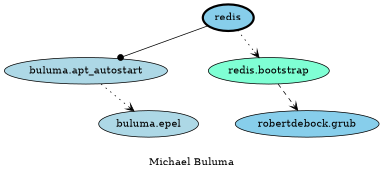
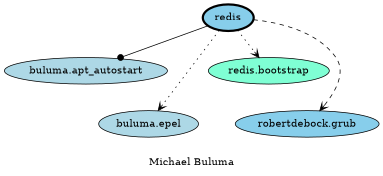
edge "redis.bootstrap" -> "robertdebock.grub": now "redis" -> "robertdebock.grub"
edge "buluma.apt_autostart" -> "buluma.epel": now "redis" -> "buluma.epel"
